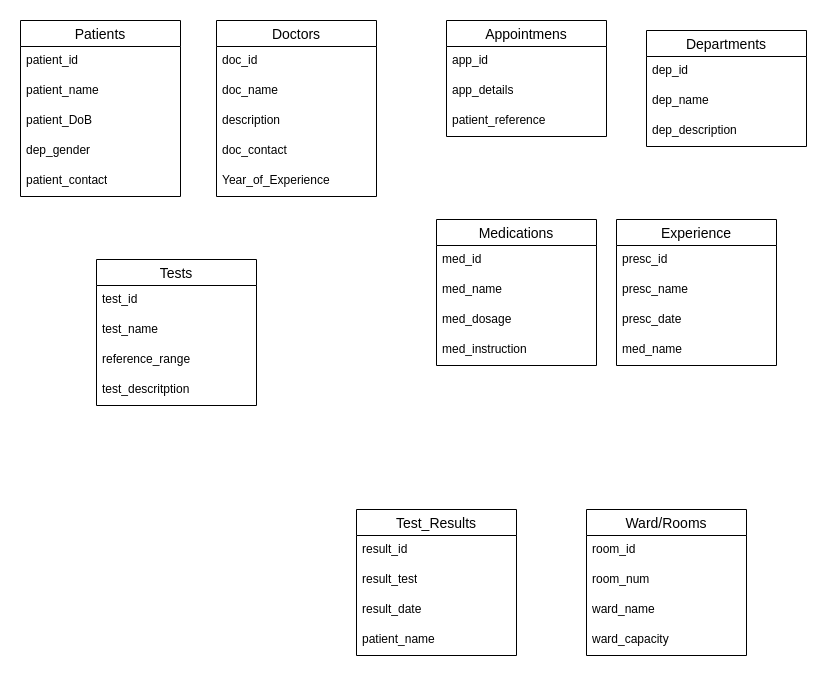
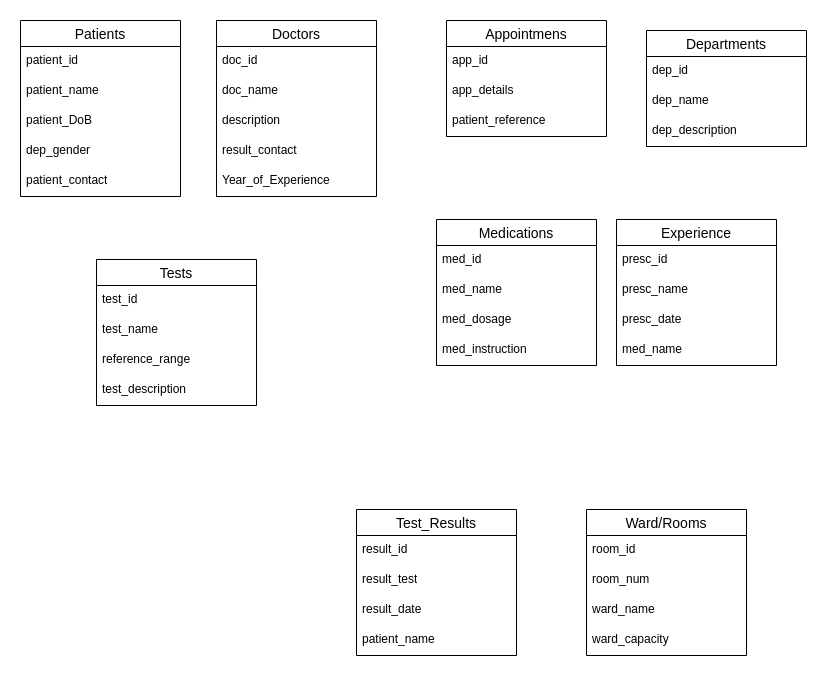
node "doc_contact": label "doc_contact" -> "result_contact"
node "test_descritption": label "test_descritption" -> "test_description"
